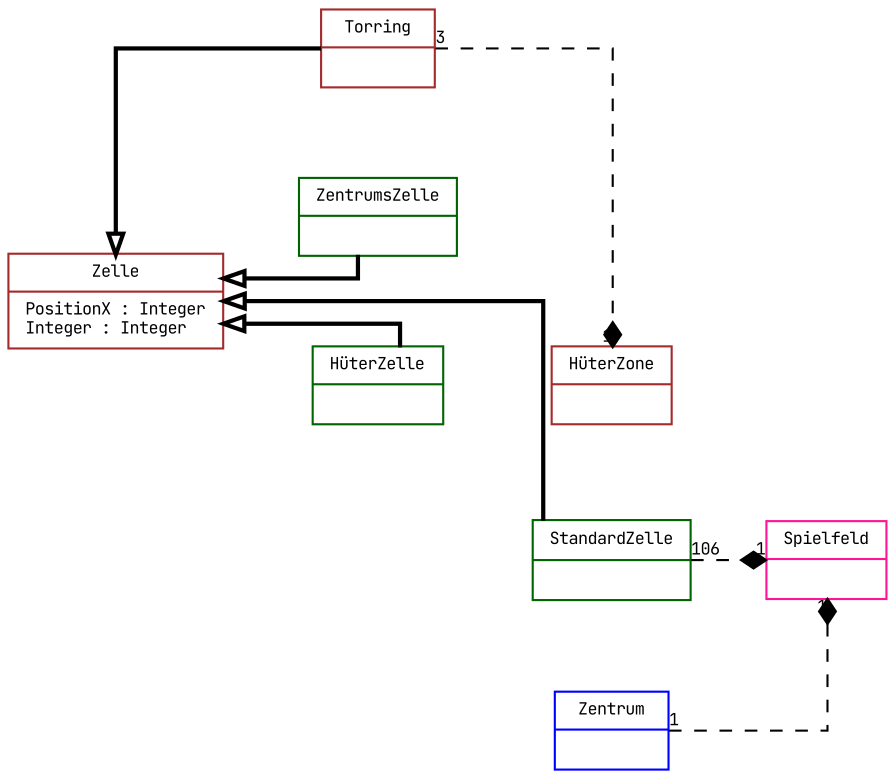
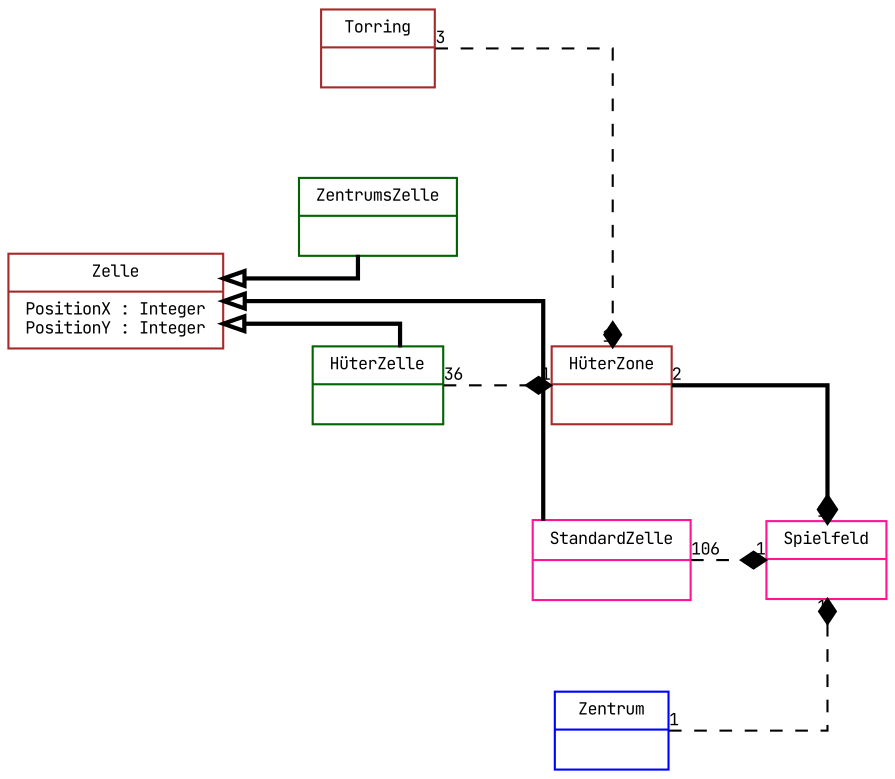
edge "Torring" -- "Zelle": removed
node "Zelle": text "Integer : Integer" -> "PositionY : Integer"
edge "HüterZelle" -> "HüterZone": added
edge "HüterZone" -> "Spielfeld": added
node "StandardZelle": color darkgreen -> deeppink
